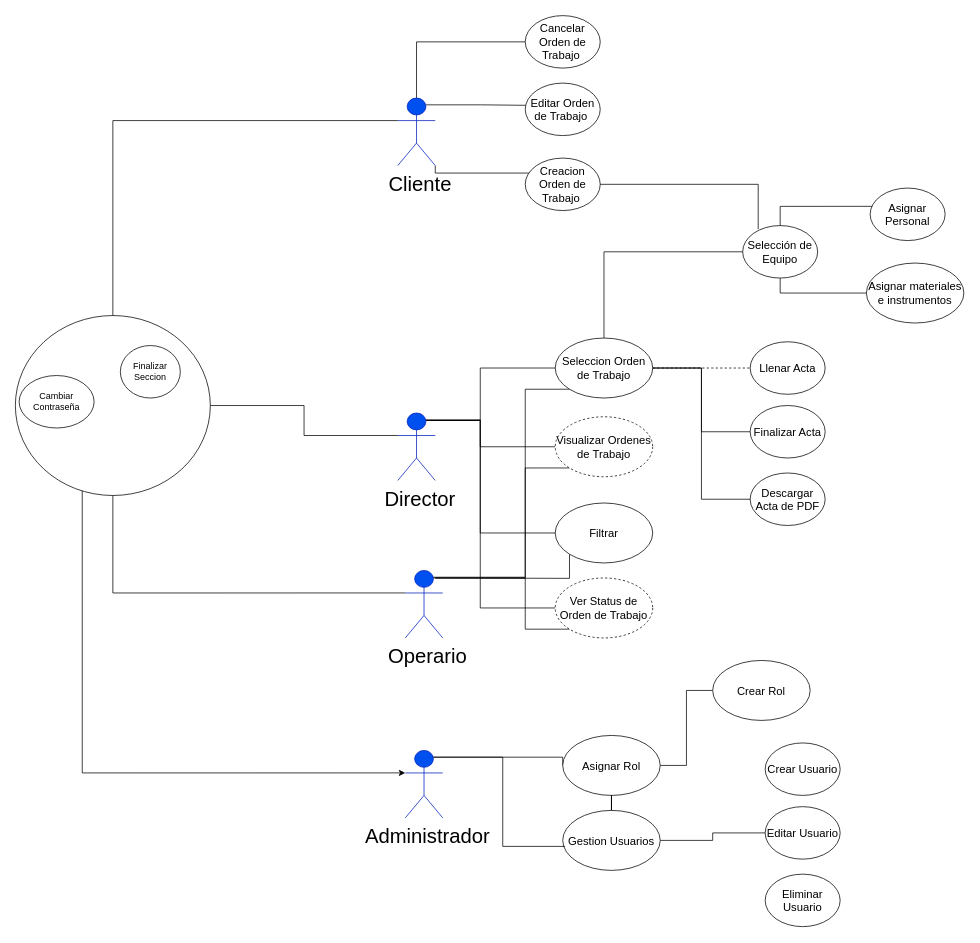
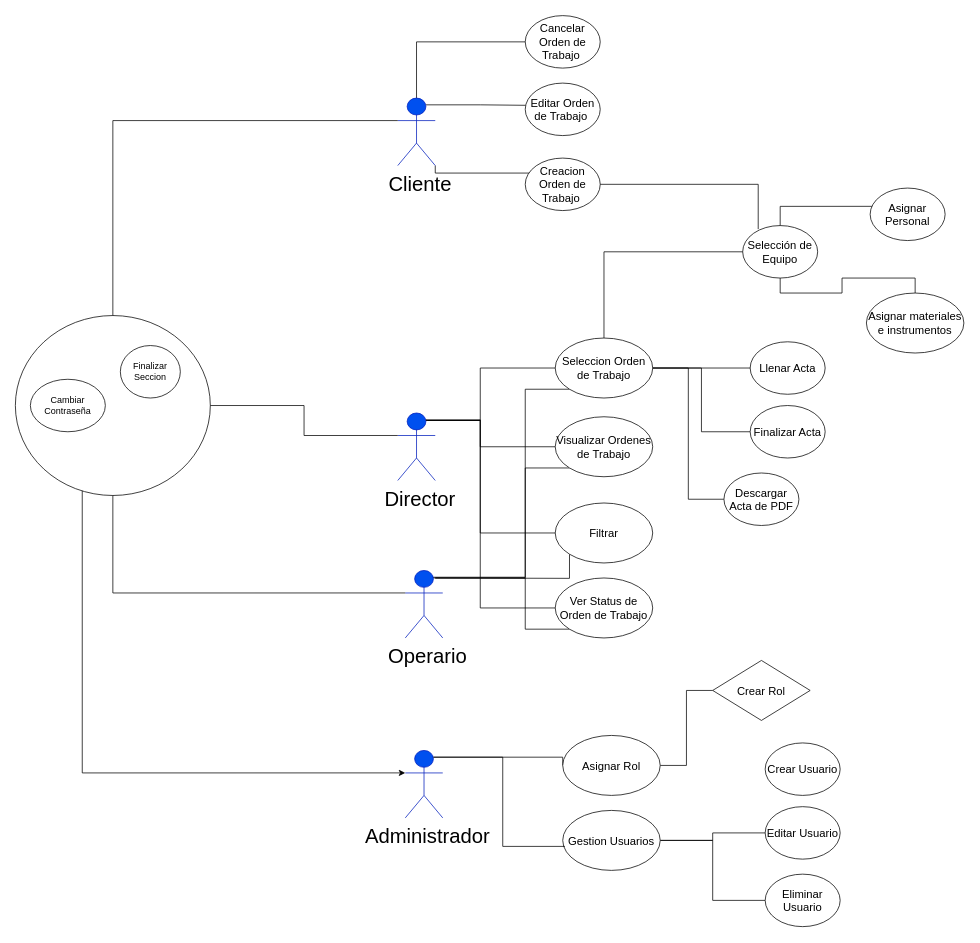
node "Asignar materiales e instrumentos": moved (915, 293) -> (915, 323)
edge "Seleccion Orden de Trabajo" -- "Llenar Acta": style dashed -> solid
node "Cambiar Contraseña": moved (57, 402) -> (68, 405)
node "Visualizar Ordenes de Trabajo": style dashed -> solid
node "Descargar Acta de PDF": moved (788, 499) -> (762, 499)
node "Ver Status de Orden de Trabajo": style dashed -> solid
node "Crear Rol": shape ellipse -> diamond
edge "Asignar Rol" -- "Gestion Usuarios": now "Eliminar Usuario" -- "Gestion Usuarios"
